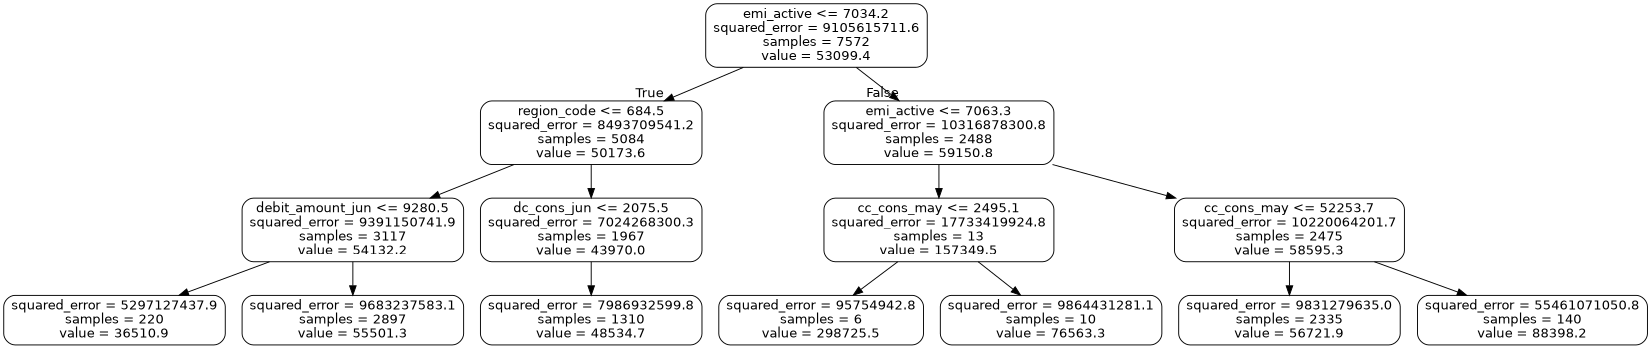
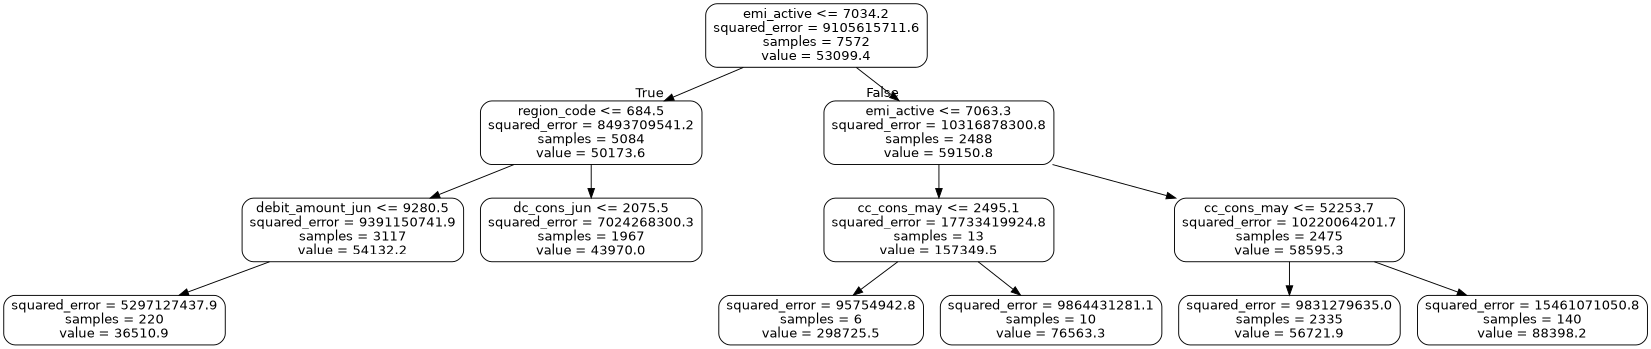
node "squared_error = 9683237583.1 samples = 2897 value = 55501.3": removed
node "squared_error = 7986932599.8 samples = 1310 value = 48534.7": removed
node "squared_error = 55461071050.8 samples = 140 value = 88398.2": label "squared_error = 55461071050.8 samples = 140 value = 88398.2" -> "squared_error = 15461071050.8 samples = 140 value = 88398.2"
